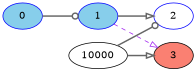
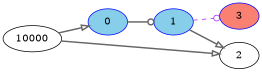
node "2": color blue -> black
edge "1" -> "3": arrowhead onormal -> odot
edge "10000" -> "2": arrowhead odot -> onormal
edge "10000" -> "3": now "10000" -> "0"
node "3": color black -> blue
